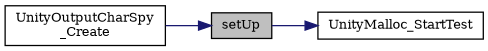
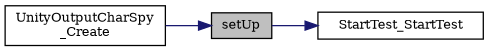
node "UnityMalloc_StartTest": label "UnityMalloc_StartTest" -> "StartTest_StartTest"
